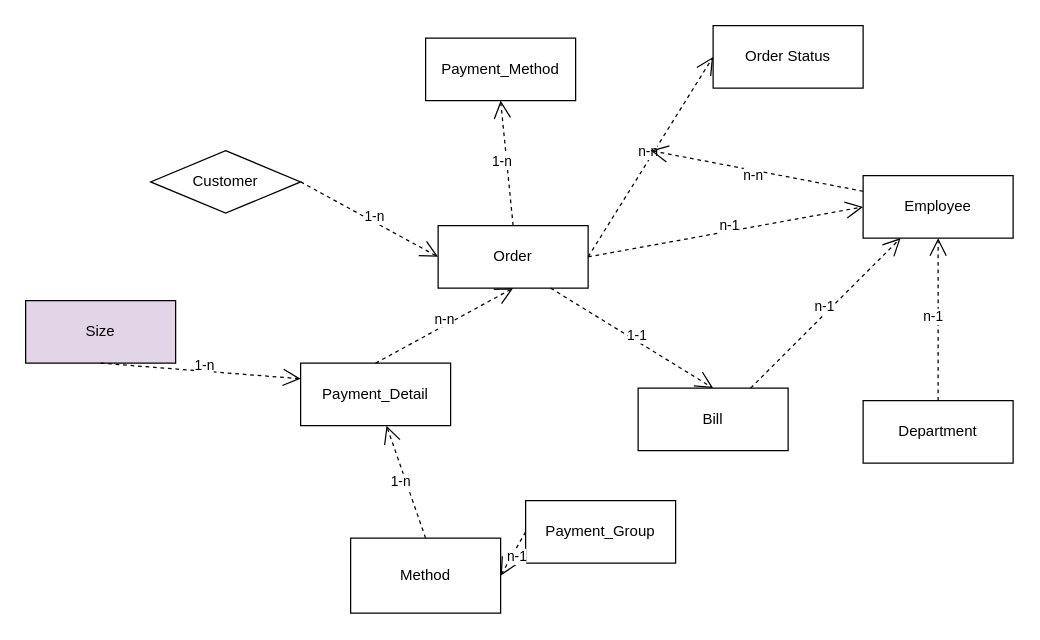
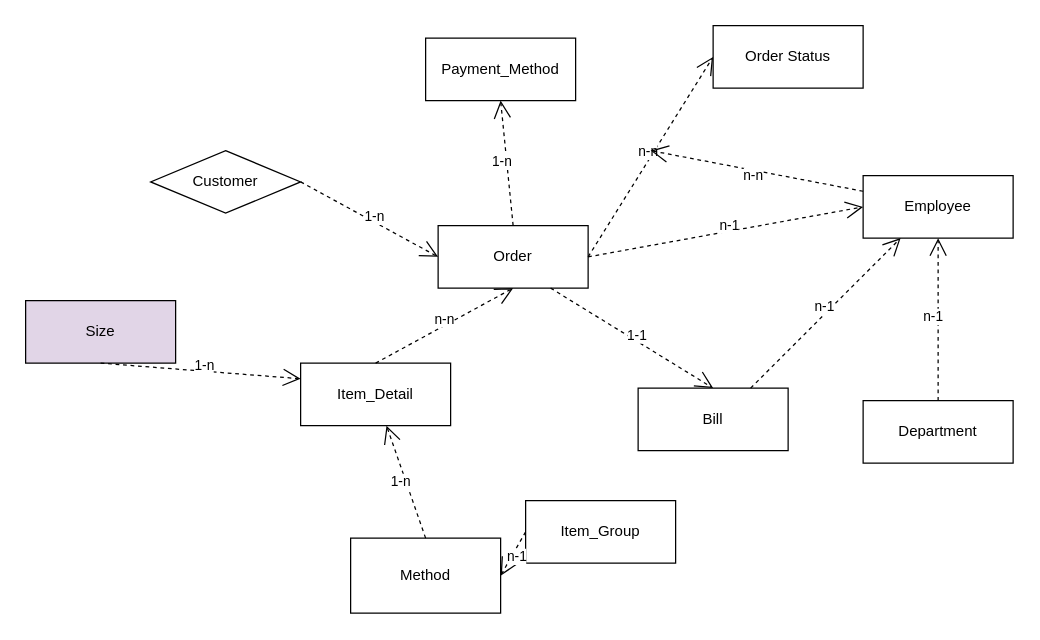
node "Payment_Detail": label "Payment_Detail" -> "Item_Detail"
node "Payment_Group": label "Payment_Group" -> "Item_Group"
